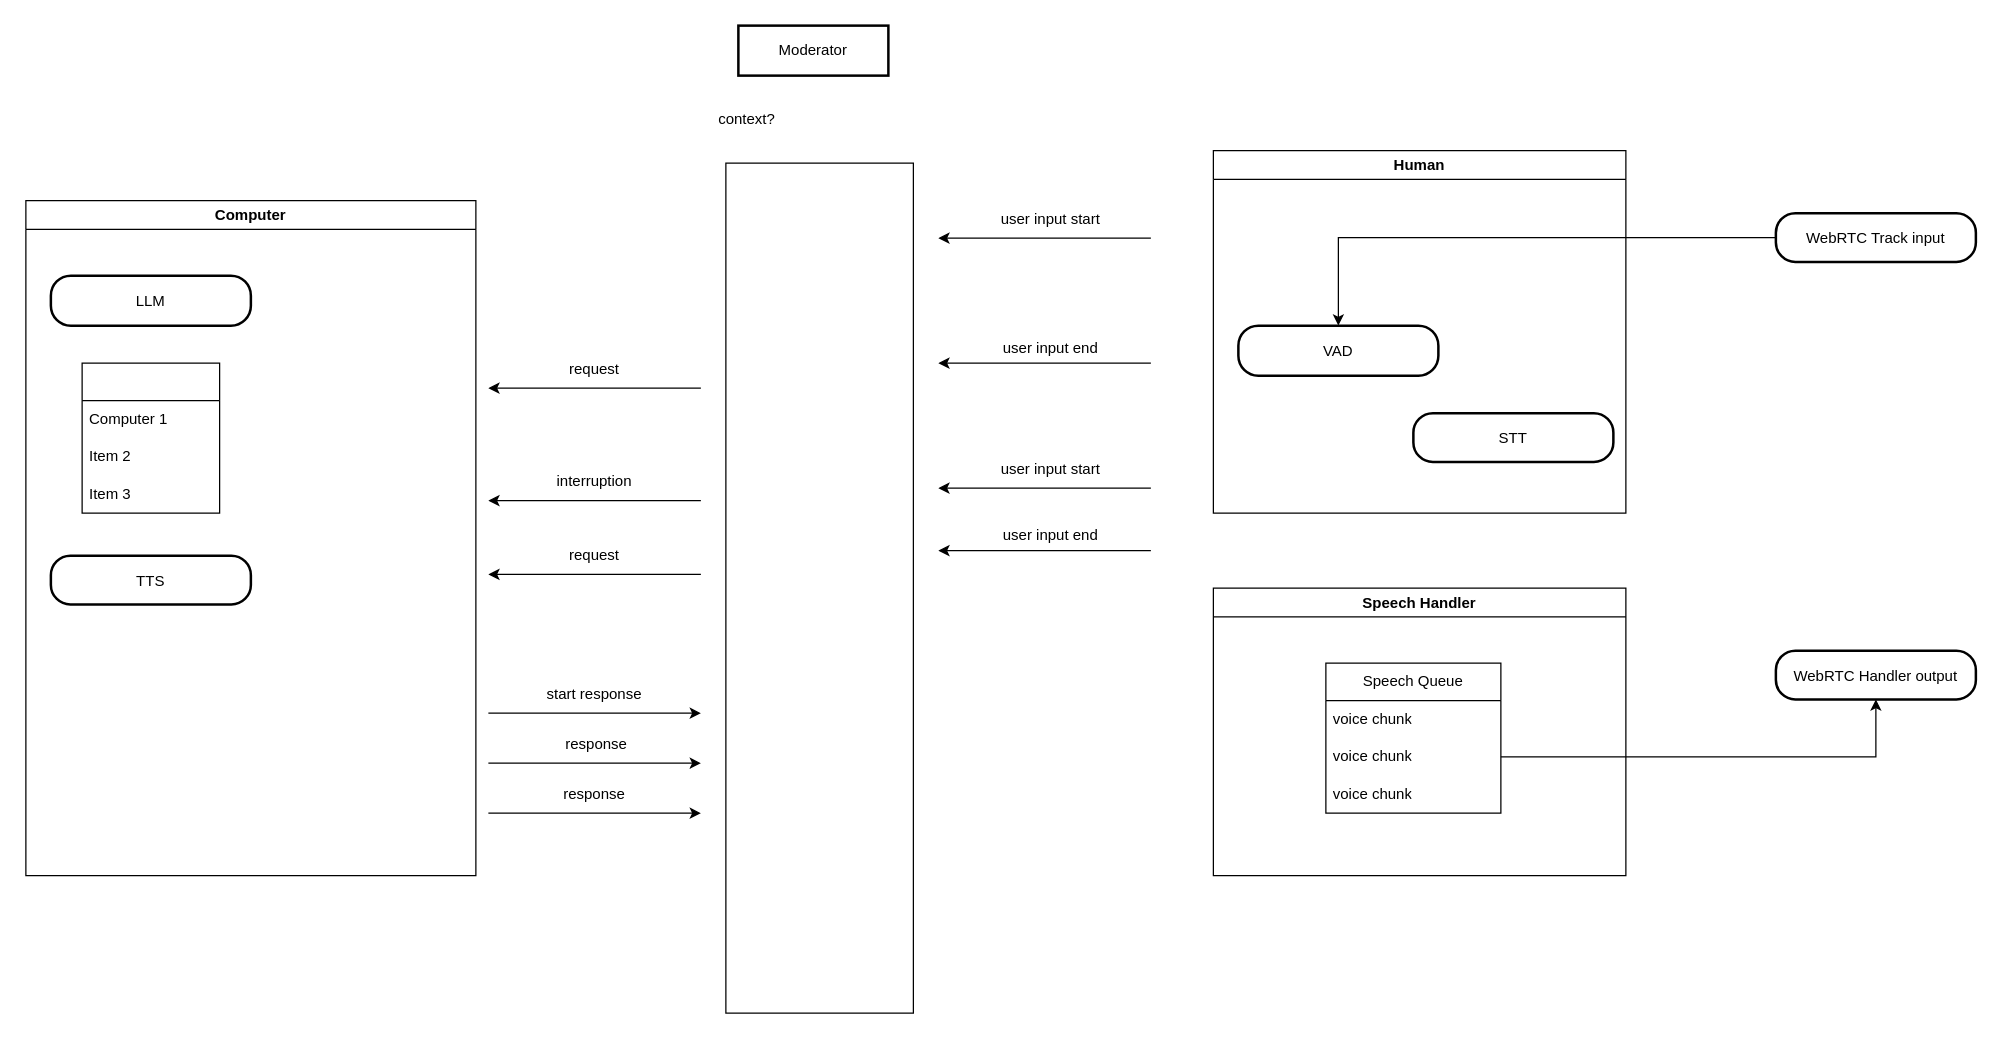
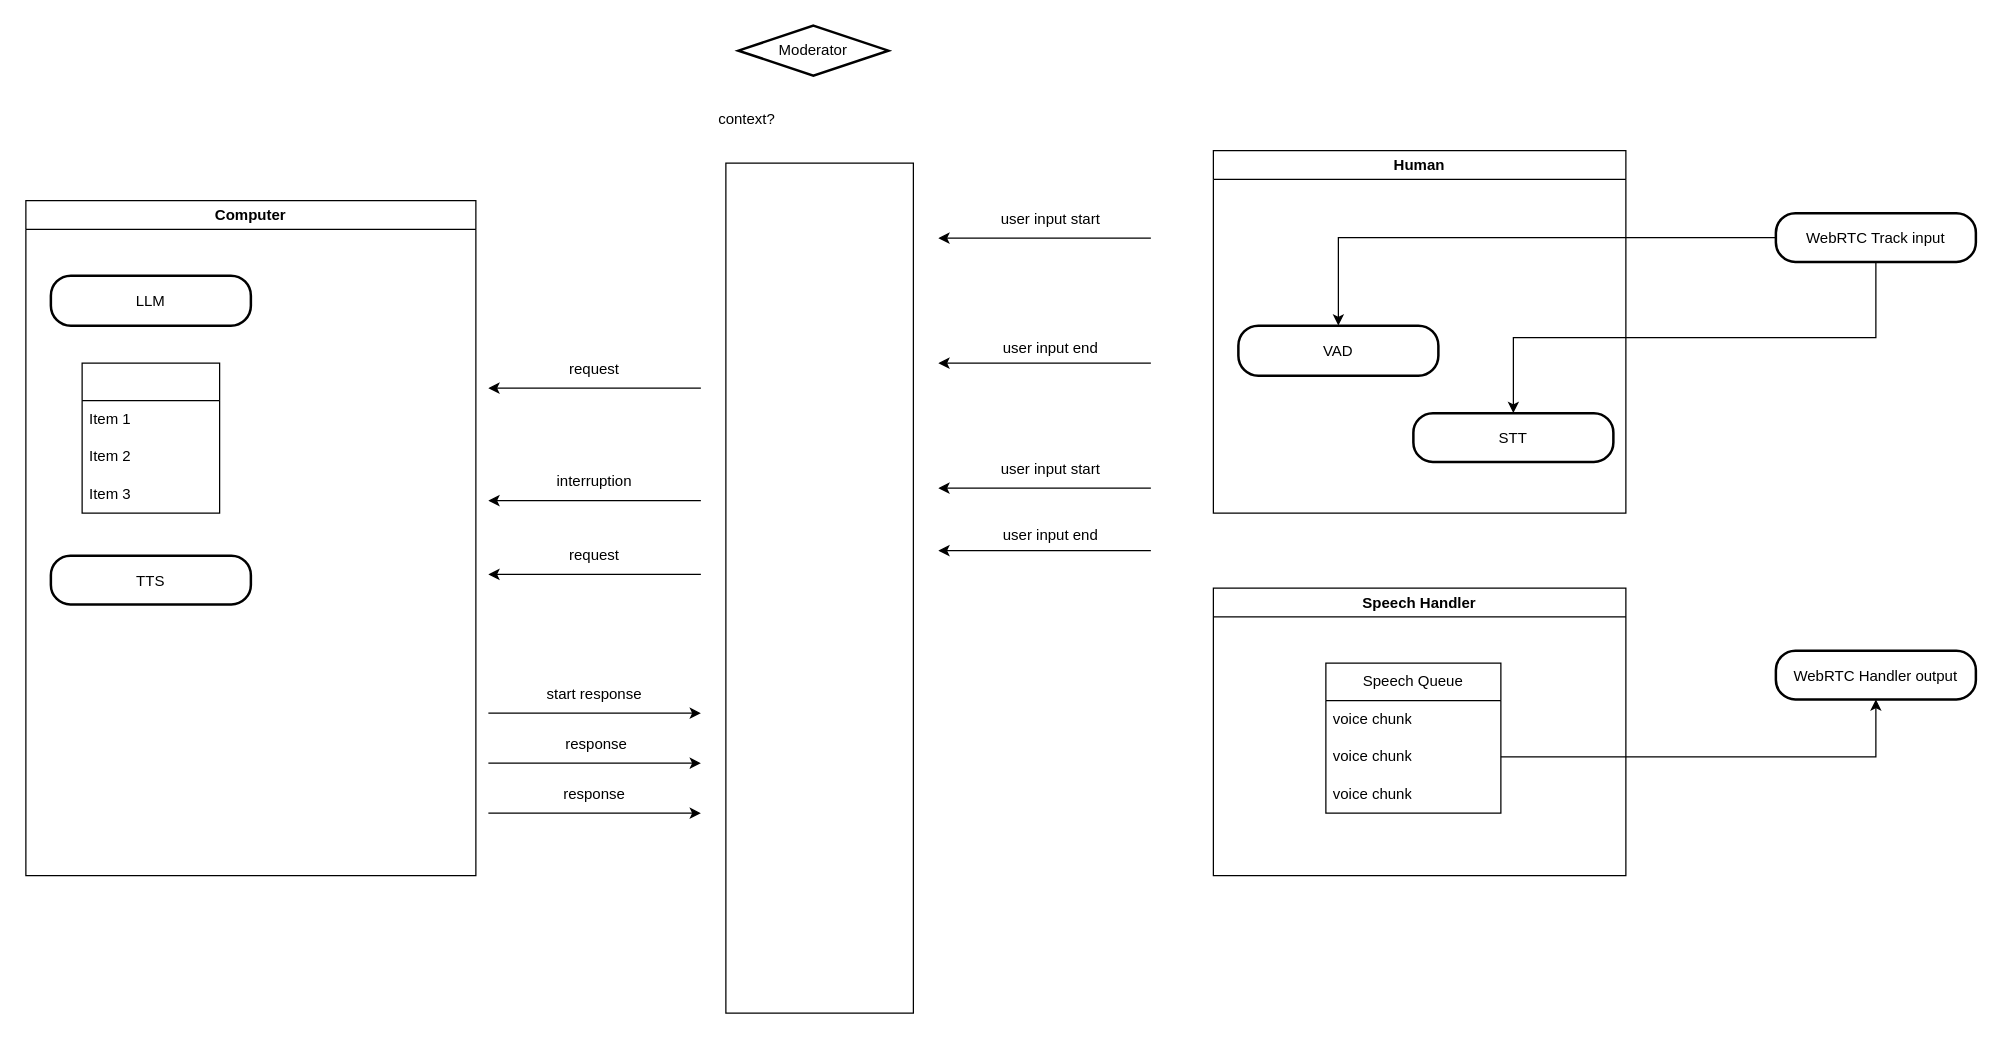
node "Moderator": shape rectangle -> diamond
edge "WebRTC Track input" -> "STT": added
node "Computer 1": label "Computer 1" -> "Item 1"
